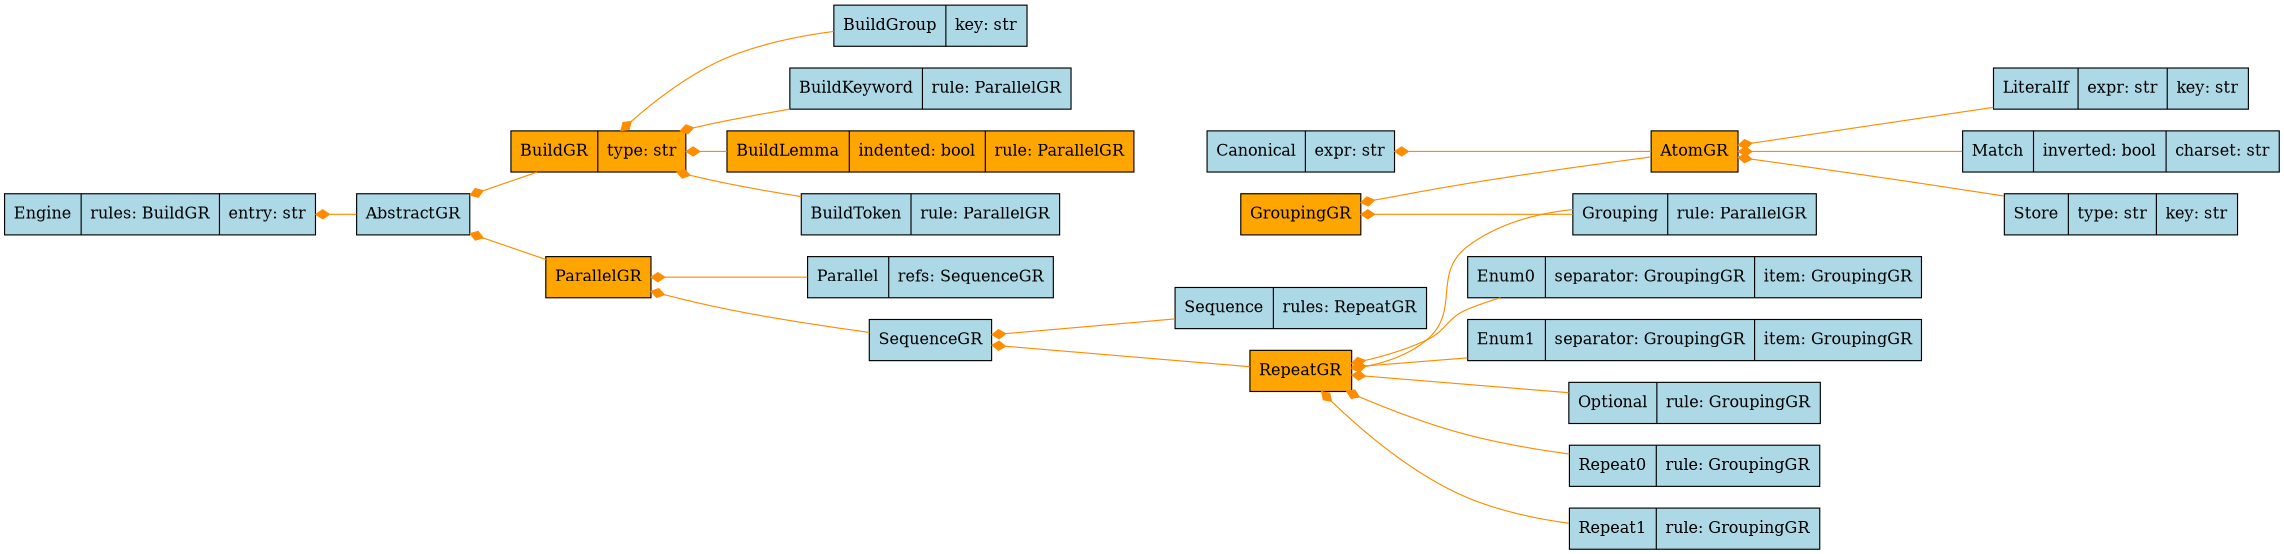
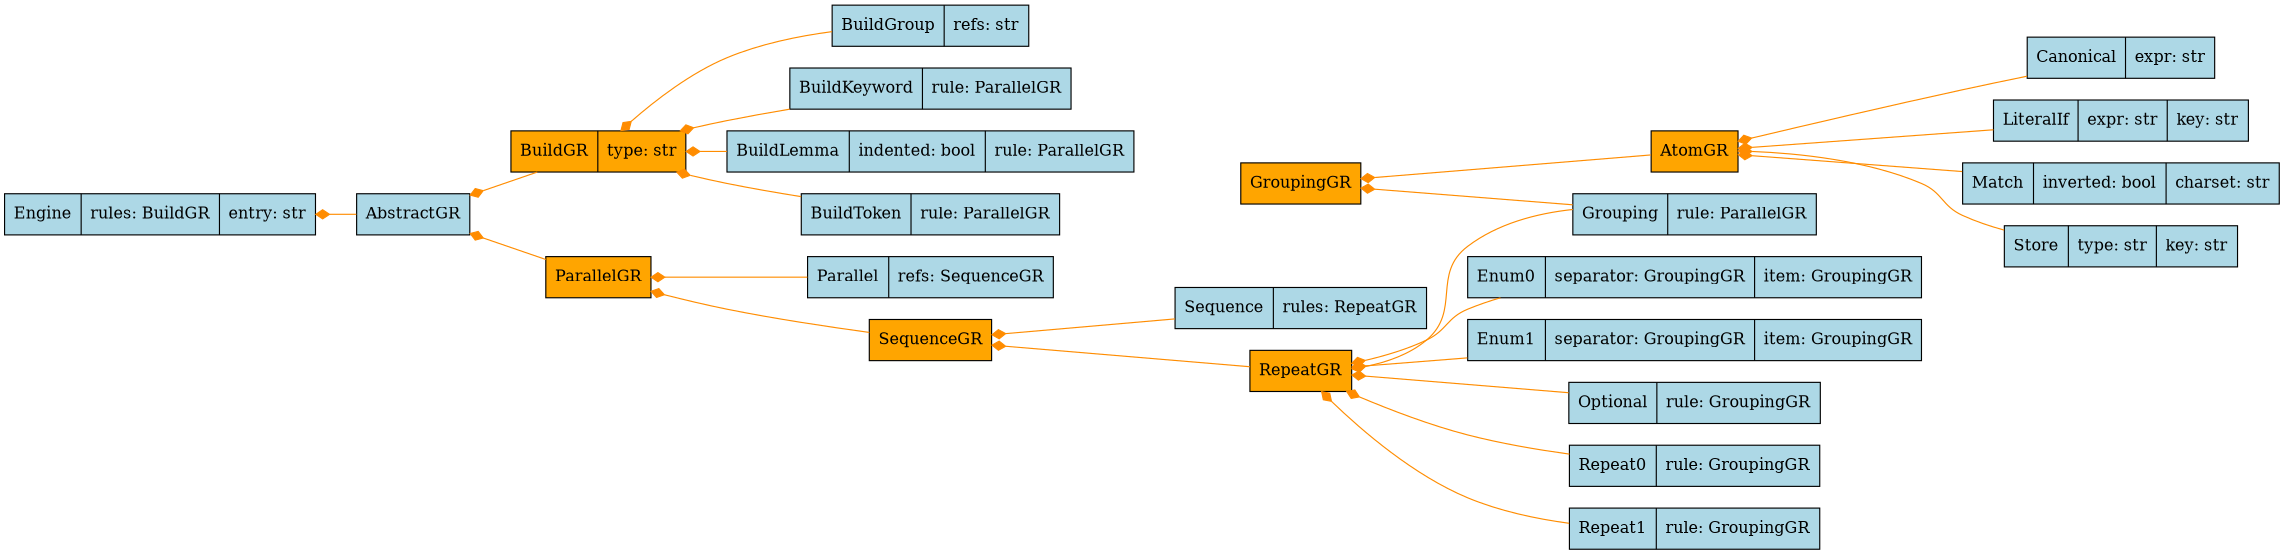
node "BuildGroup": text "key: str" -> "refs: str"
node "BuildLemma": fillcolor orange -> lightblue
edge "AtomGR" -> "Canonical": reversed
node "SequenceGR": fillcolor lightblue -> orange
